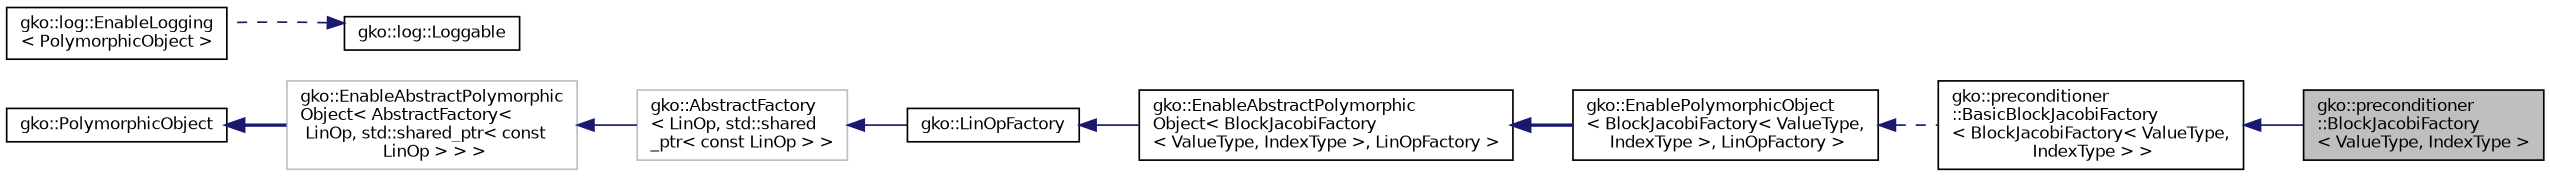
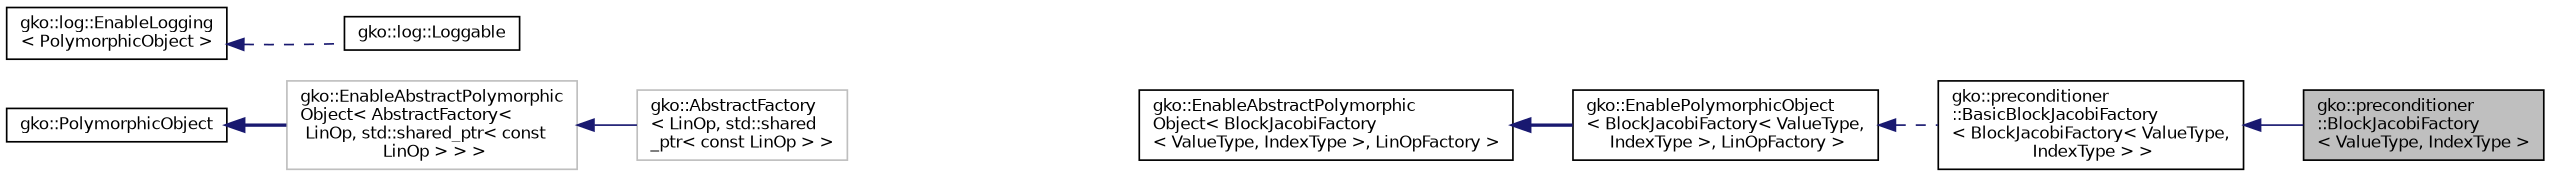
edge "gko::log::EnableLogging < PolymorphicObject >" -> "gko::log::Loggable": reversed
node "gko::LinOpFactory": removed
